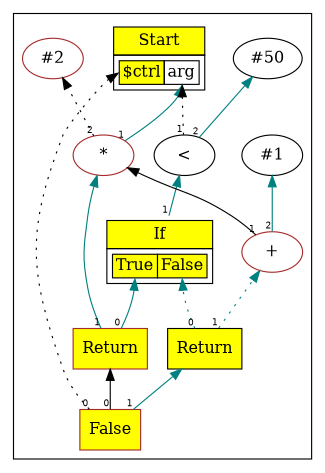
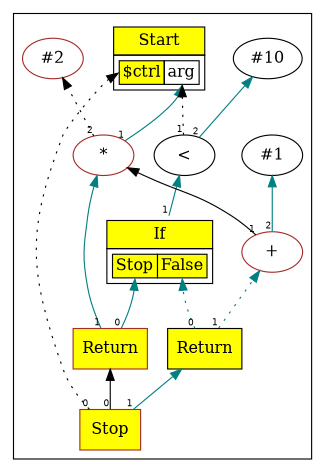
node "#50": label "#50" -> "#10"
node "If": text "True" -> "Stop"
node "False": label "False" -> "Stop"
